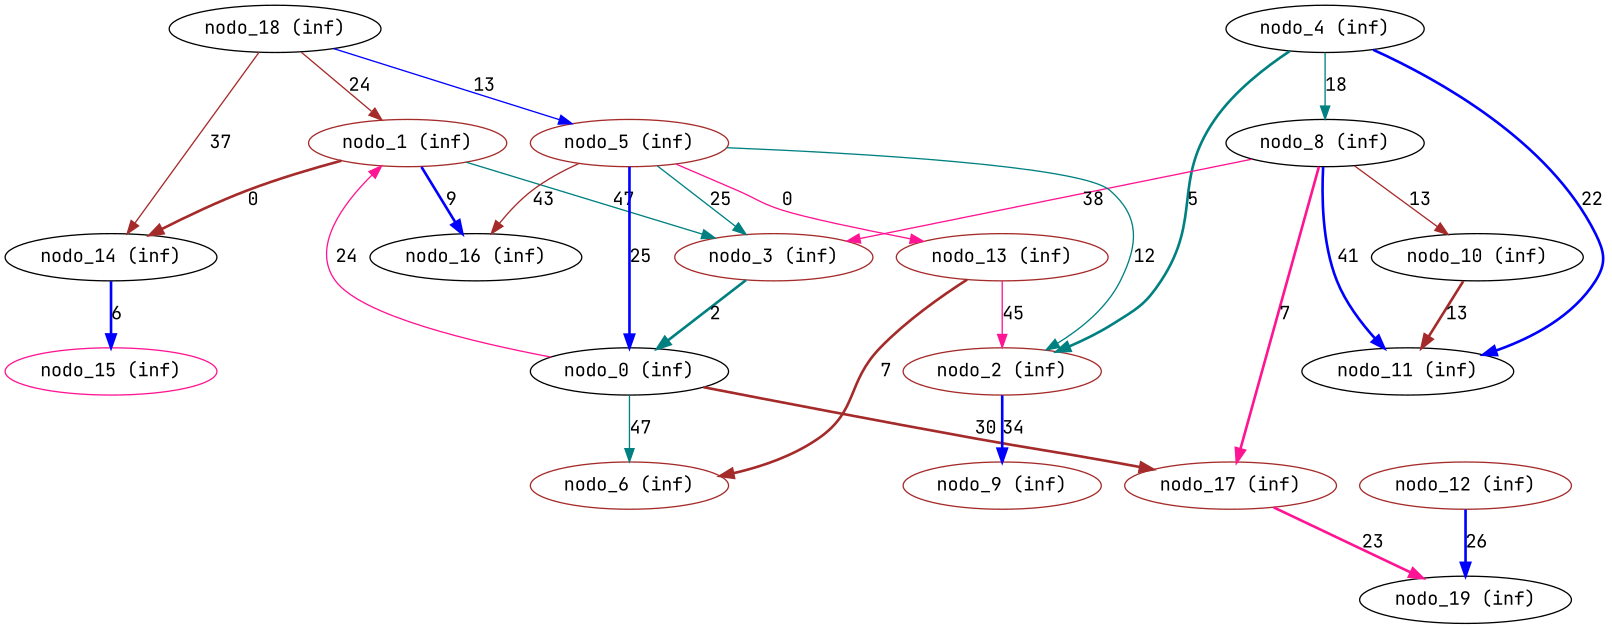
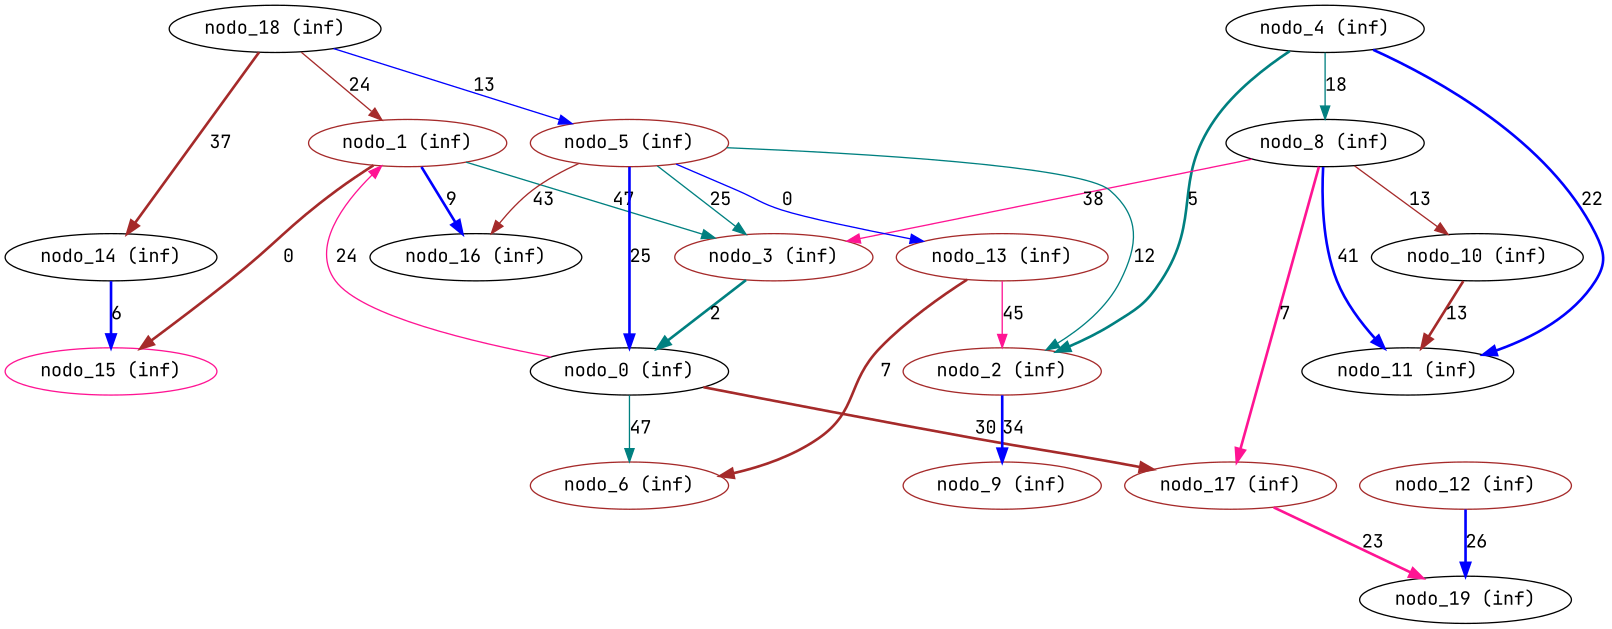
edge "nodo_18 (inf)" -> "nodo_14 (inf)": style solid -> bold
edge "nodo_1 (inf)" -> "nodo_14 (inf)": now "nodo_1 (inf)" -> "nodo_15 (inf)"
edge "nodo_5 (inf)" -> "nodo_13 (inf)": color deeppink -> blue
